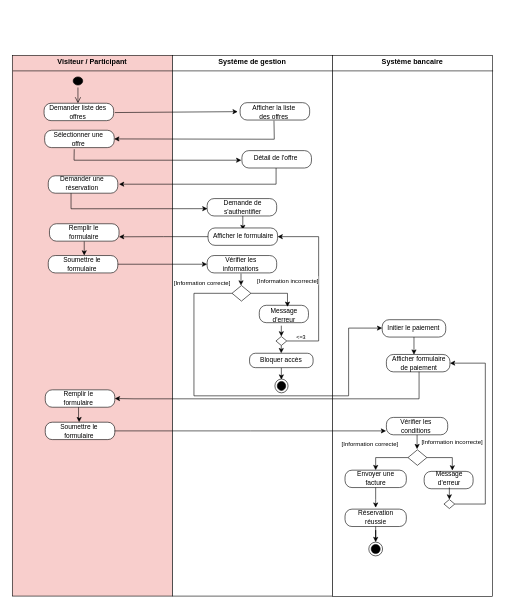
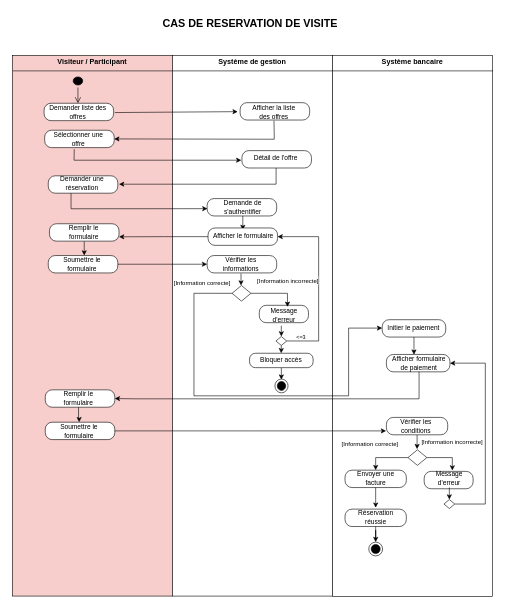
node "CAS DE RESERVATION DE VISITE": added
